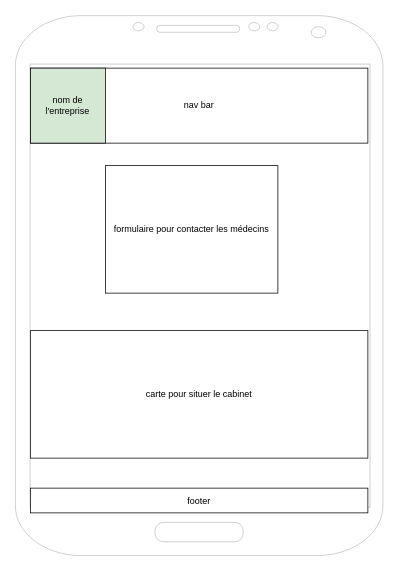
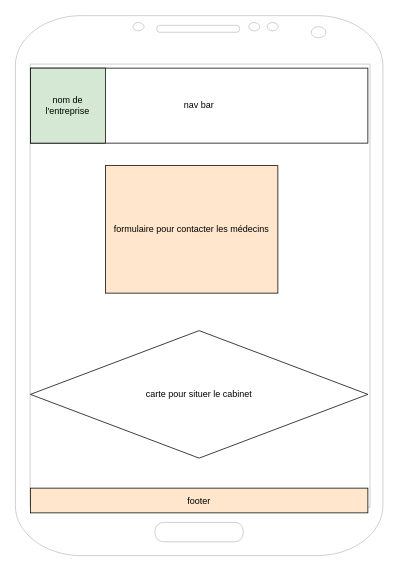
node "formulaire pour contacter les médecins": fillcolor #ffffff -> #ffe6cc
node "carte pour situer le cabinet": shape rectangle -> diamond
node "footer": fillcolor #ffffff -> #ffe6cc
